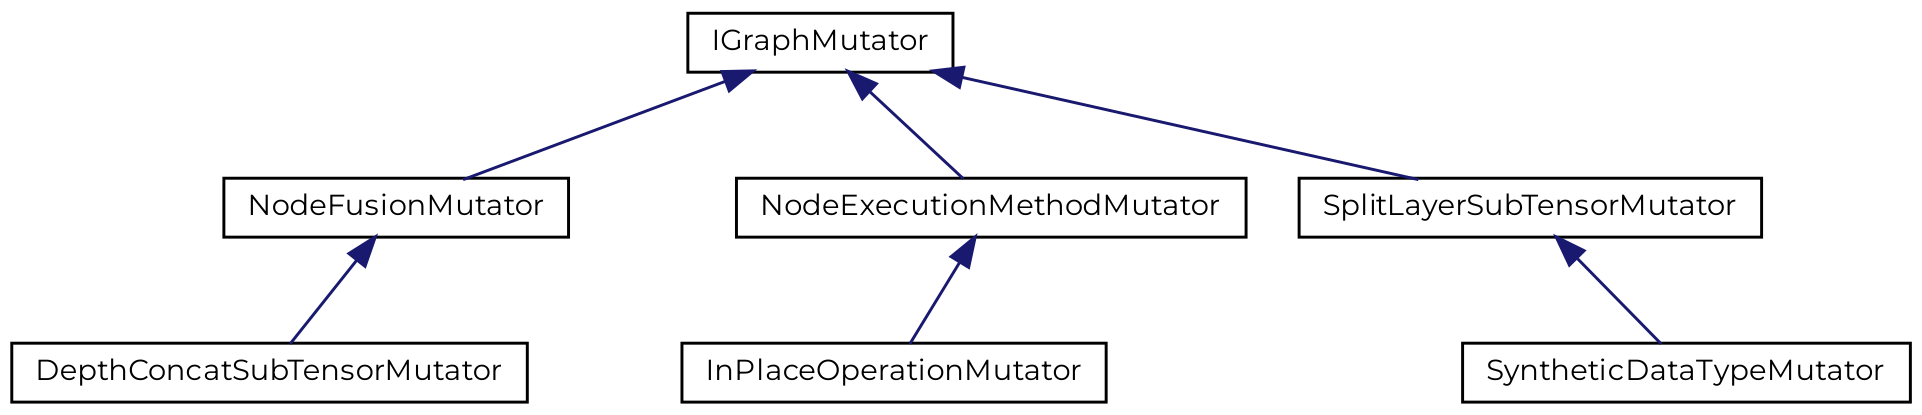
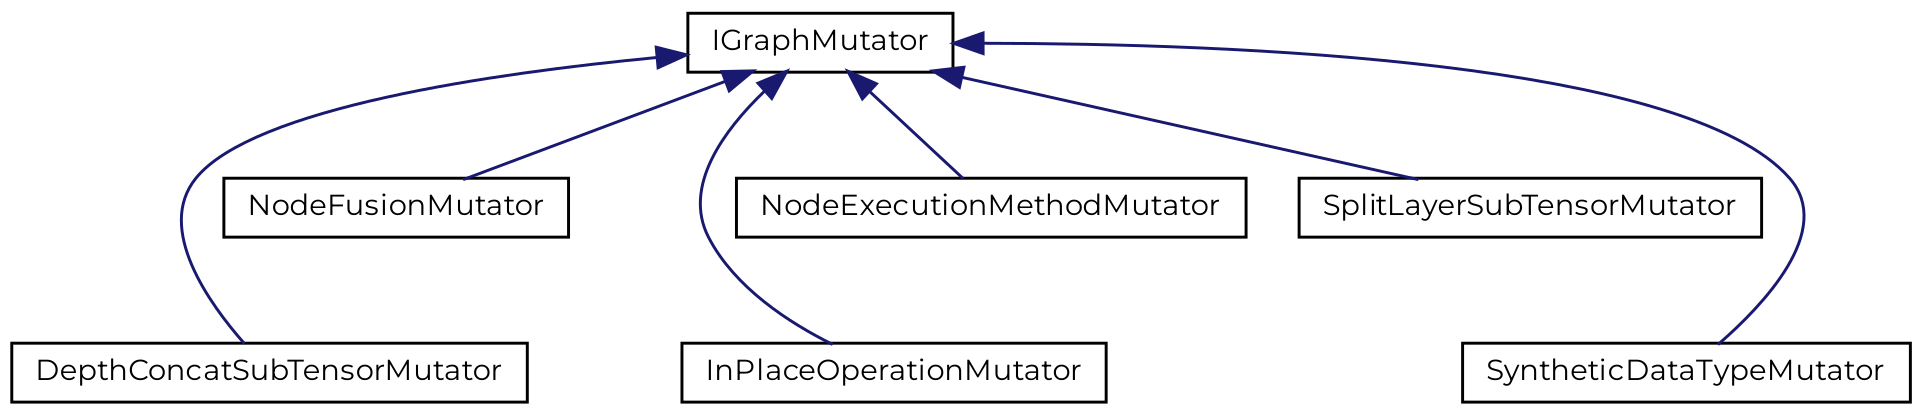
edge "SyntheticDataTypeMutator" -> "SplitLayerSubTensorMutator": now "SyntheticDataTypeMutator" -> "IGraphMutator"
edge "DepthConcatSubTensorMutator" -> "NodeFusionMutator": now "DepthConcatSubTensorMutator" -> "IGraphMutator"
edge "InPlaceOperationMutator" -> "NodeExecutionMethodMutator": now "InPlaceOperationMutator" -> "IGraphMutator"
